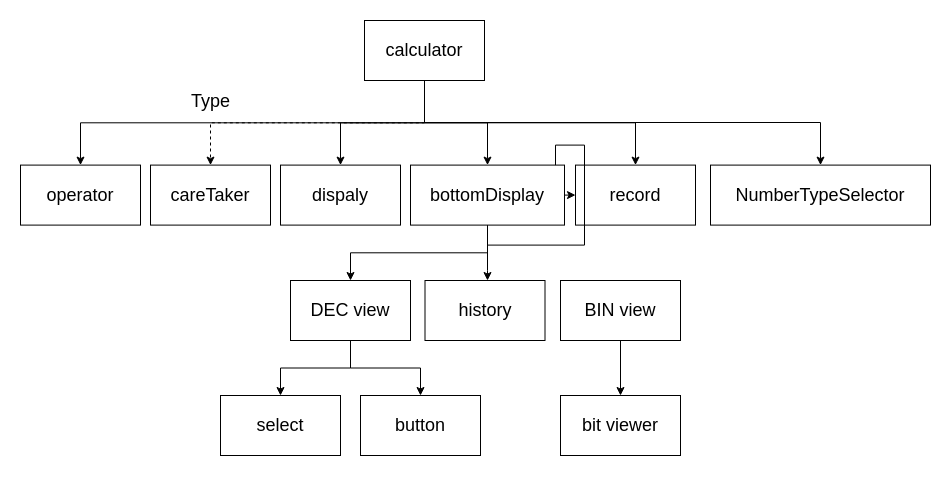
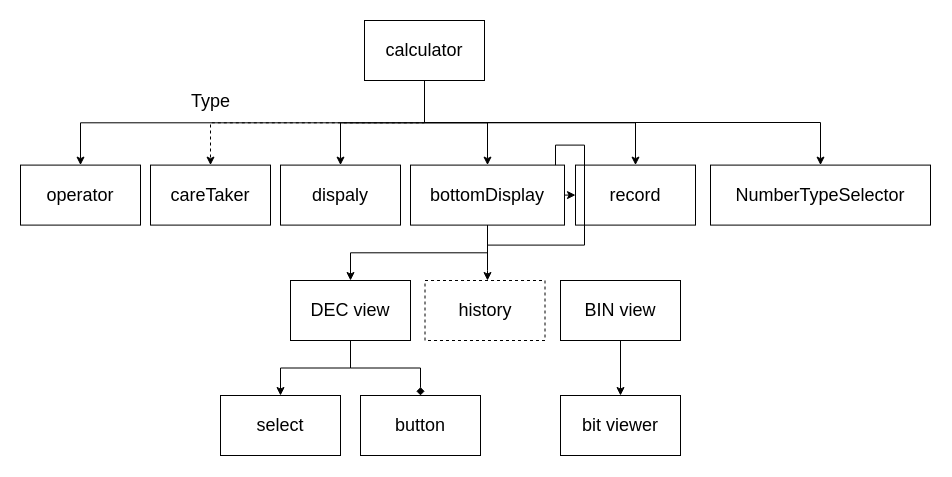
node "history": style solid -> dashed
edge "DEC view" -> "button": arrowhead classic -> diamond
